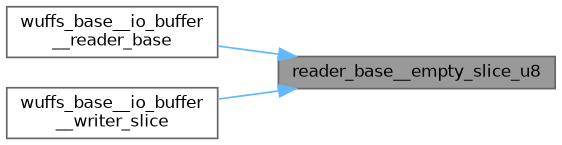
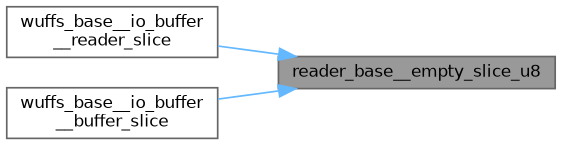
node "wuffs_base__io_buffer __reader_base": label "wuffs_base__io_buffer __reader_base" -> "wuffs_base__io_buffer __reader_slice"
node "wuffs_base__io_buffer __writer_slice": label "wuffs_base__io_buffer __writer_slice" -> "wuffs_base__io_buffer __buffer_slice"
